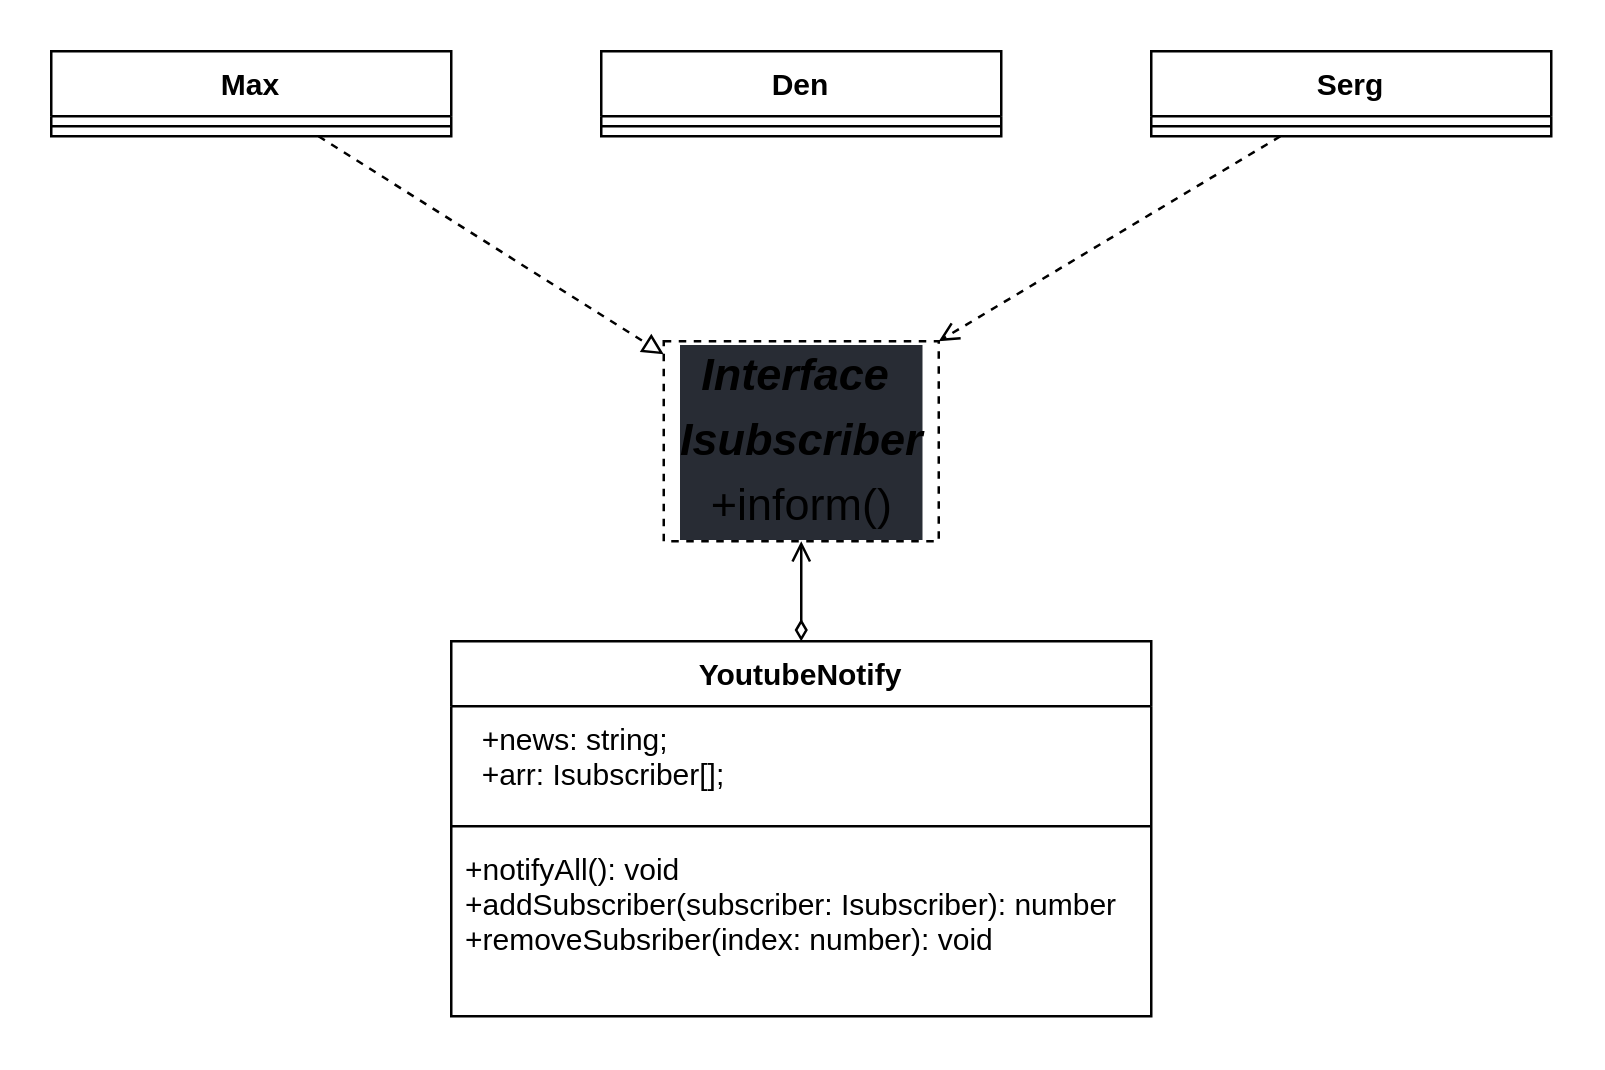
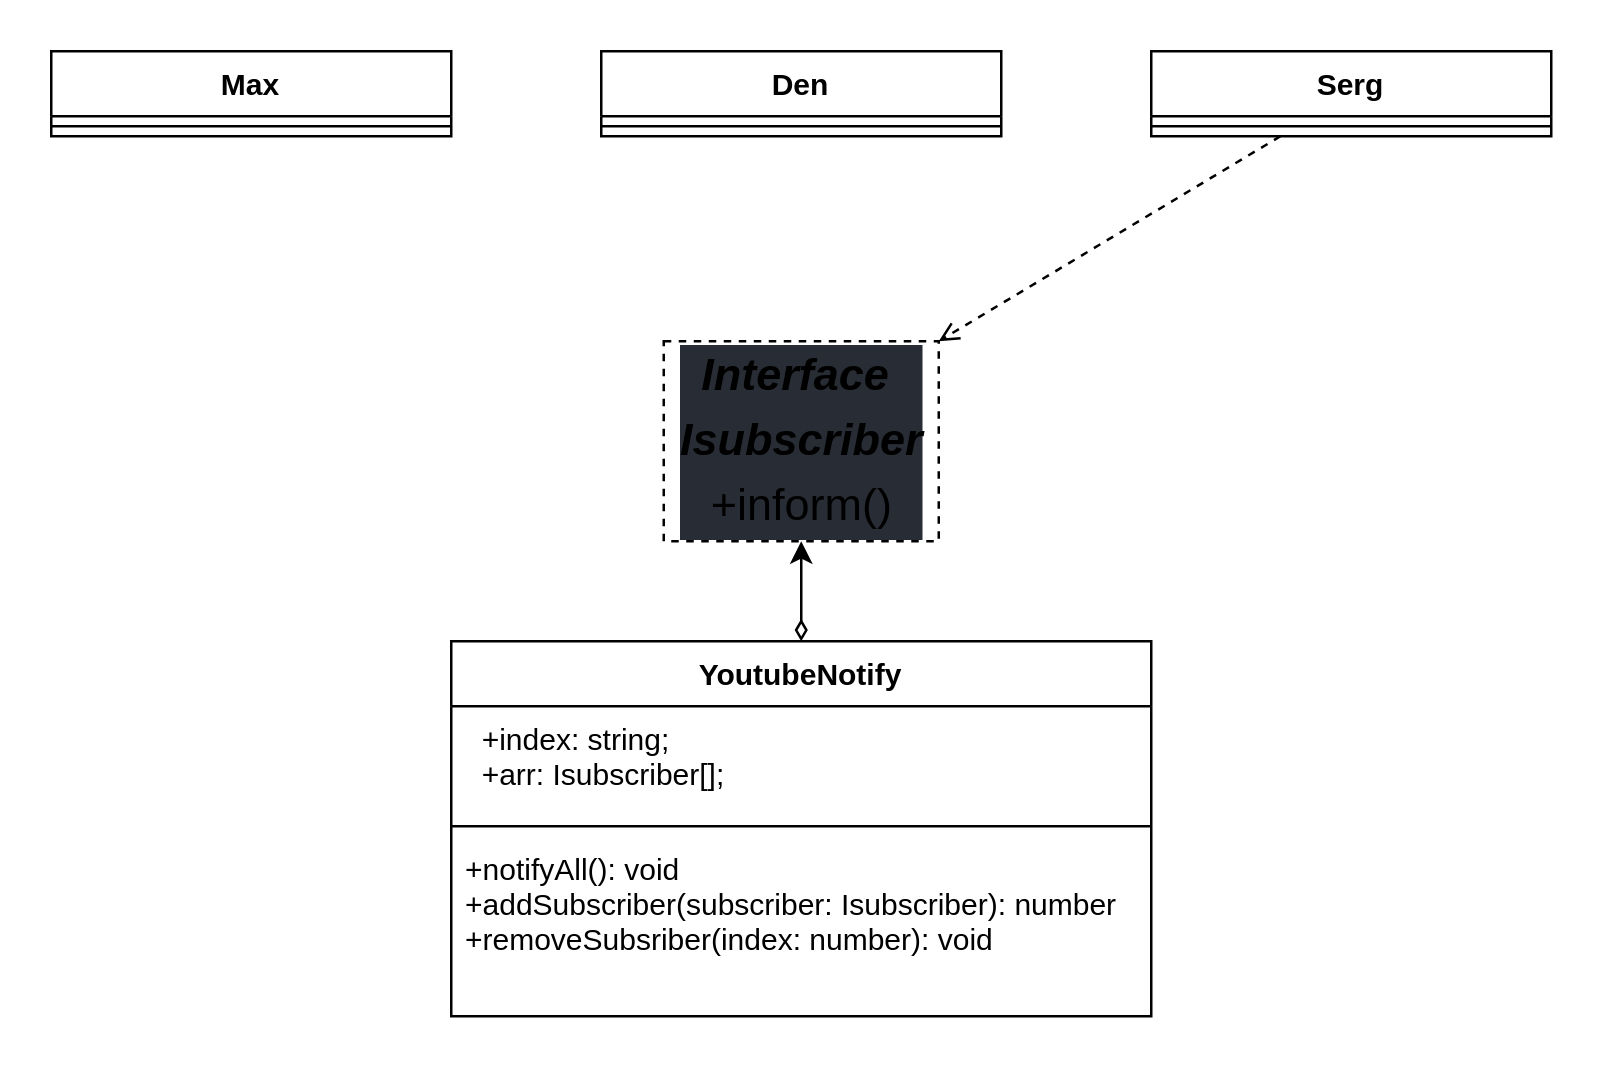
edge "Max" -> "Interface Isubscriber +inform()": removed
edge "Interface Isubscriber +inform()" -- "YoutubeNotify": arrowhead open -> classic
node "+news: string; +arr: Isubscriber[];": label "+news: string; +arr: Isubscriber[];" -> "+index: string; +arr: Isubscriber[];"
